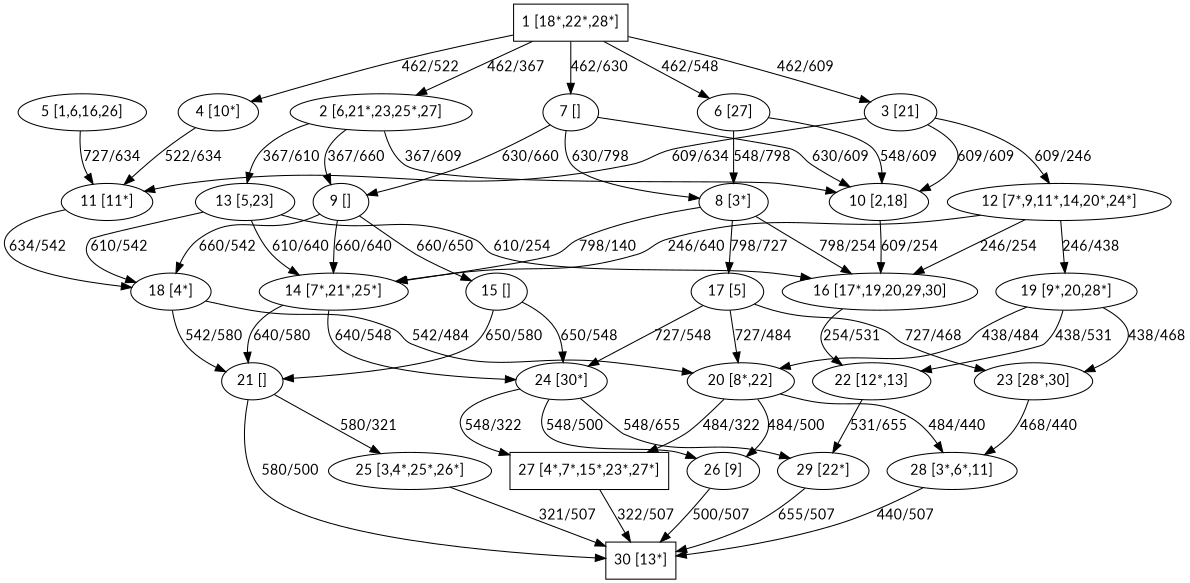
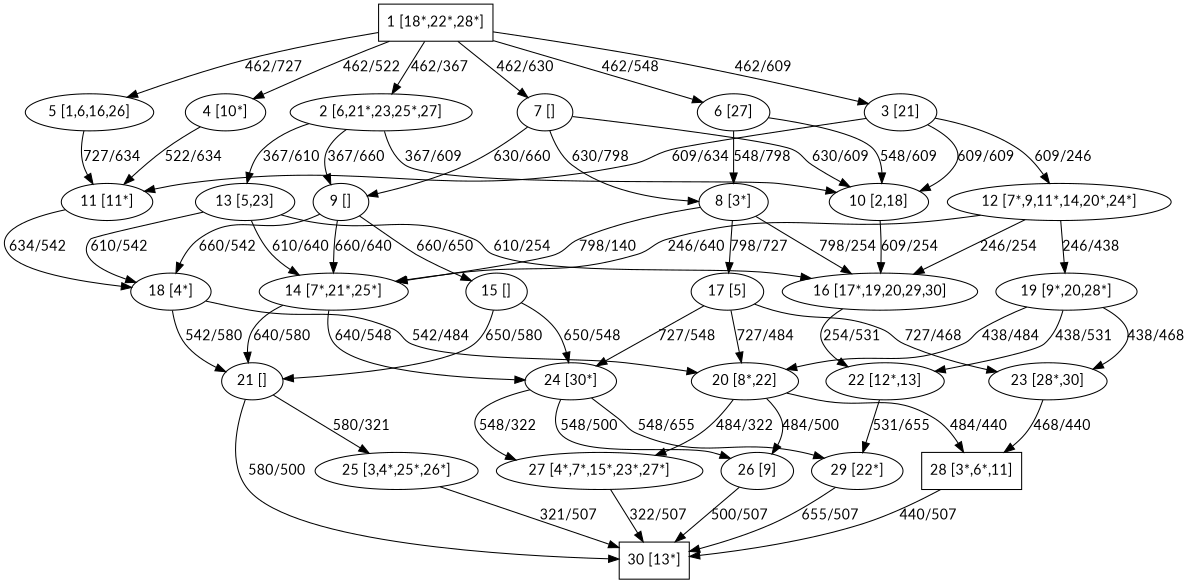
edge "1 [18*,22*,28*]" -> "5 [1,6,16,26]": added, label "462/727"
node "27 [4*,7*,15*,23*,27*]": shape box -> ellipse
node "28 [3*,6*,11]": shape ellipse -> box
